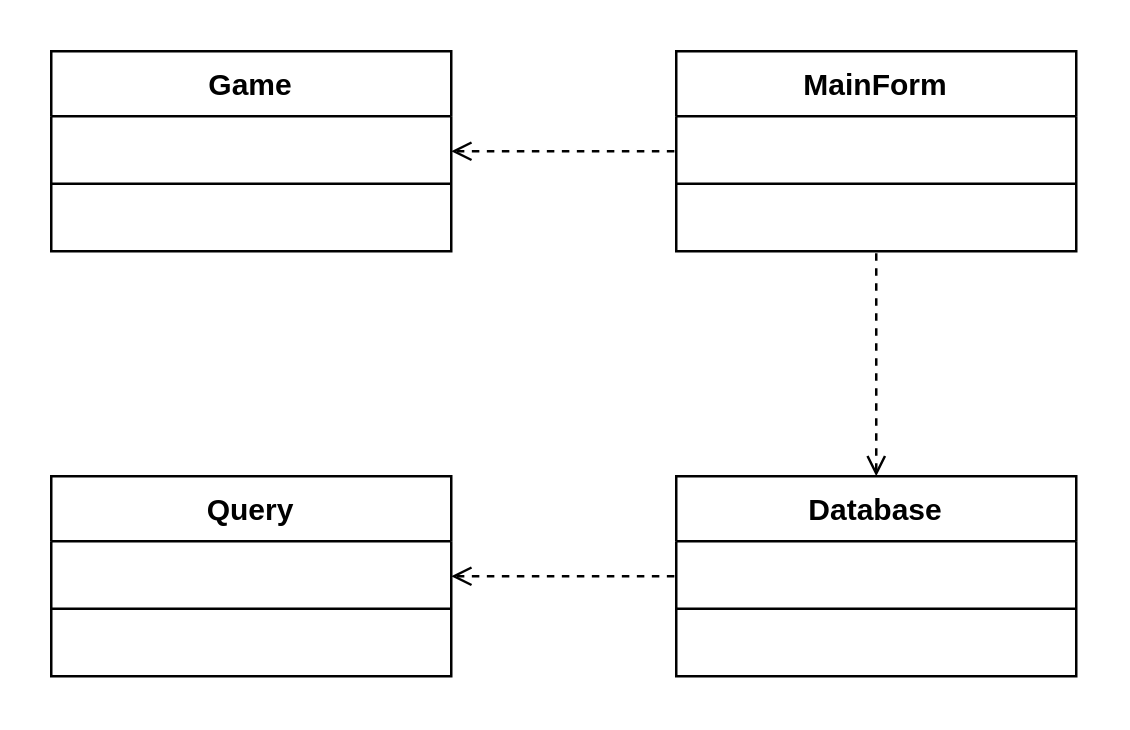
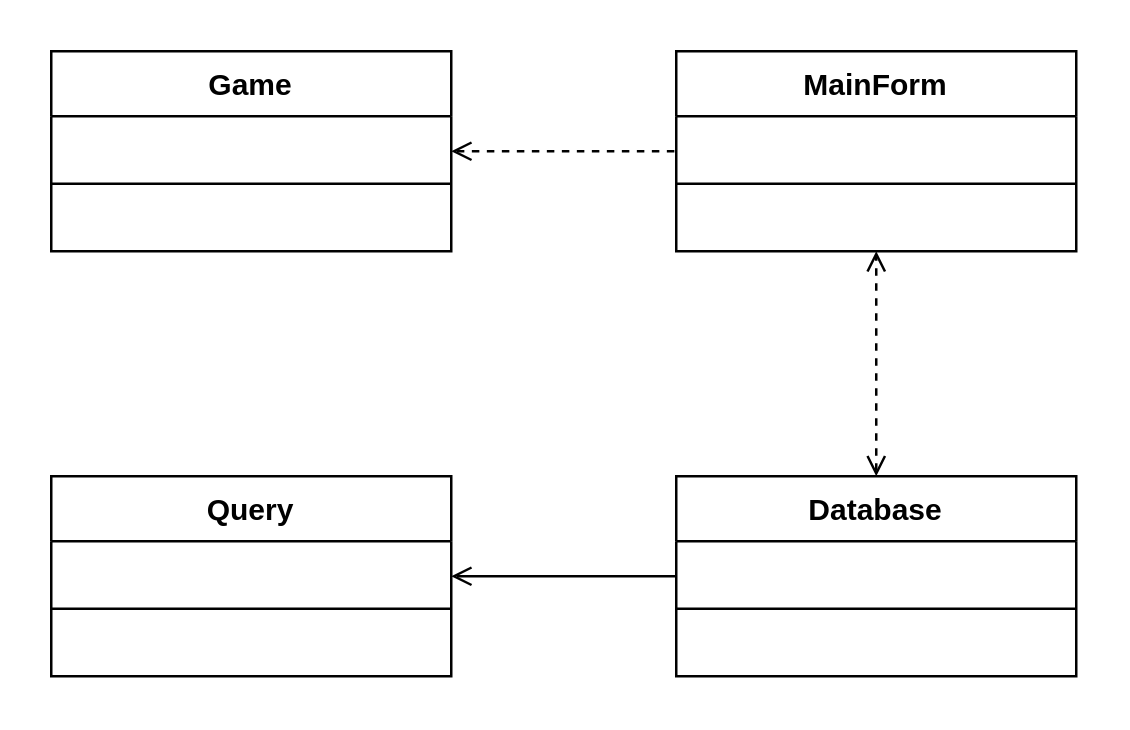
edge "MainForm" -> "Database": arrowhead none -> open
edge "Database" -> "Query": style dashed -> solid
